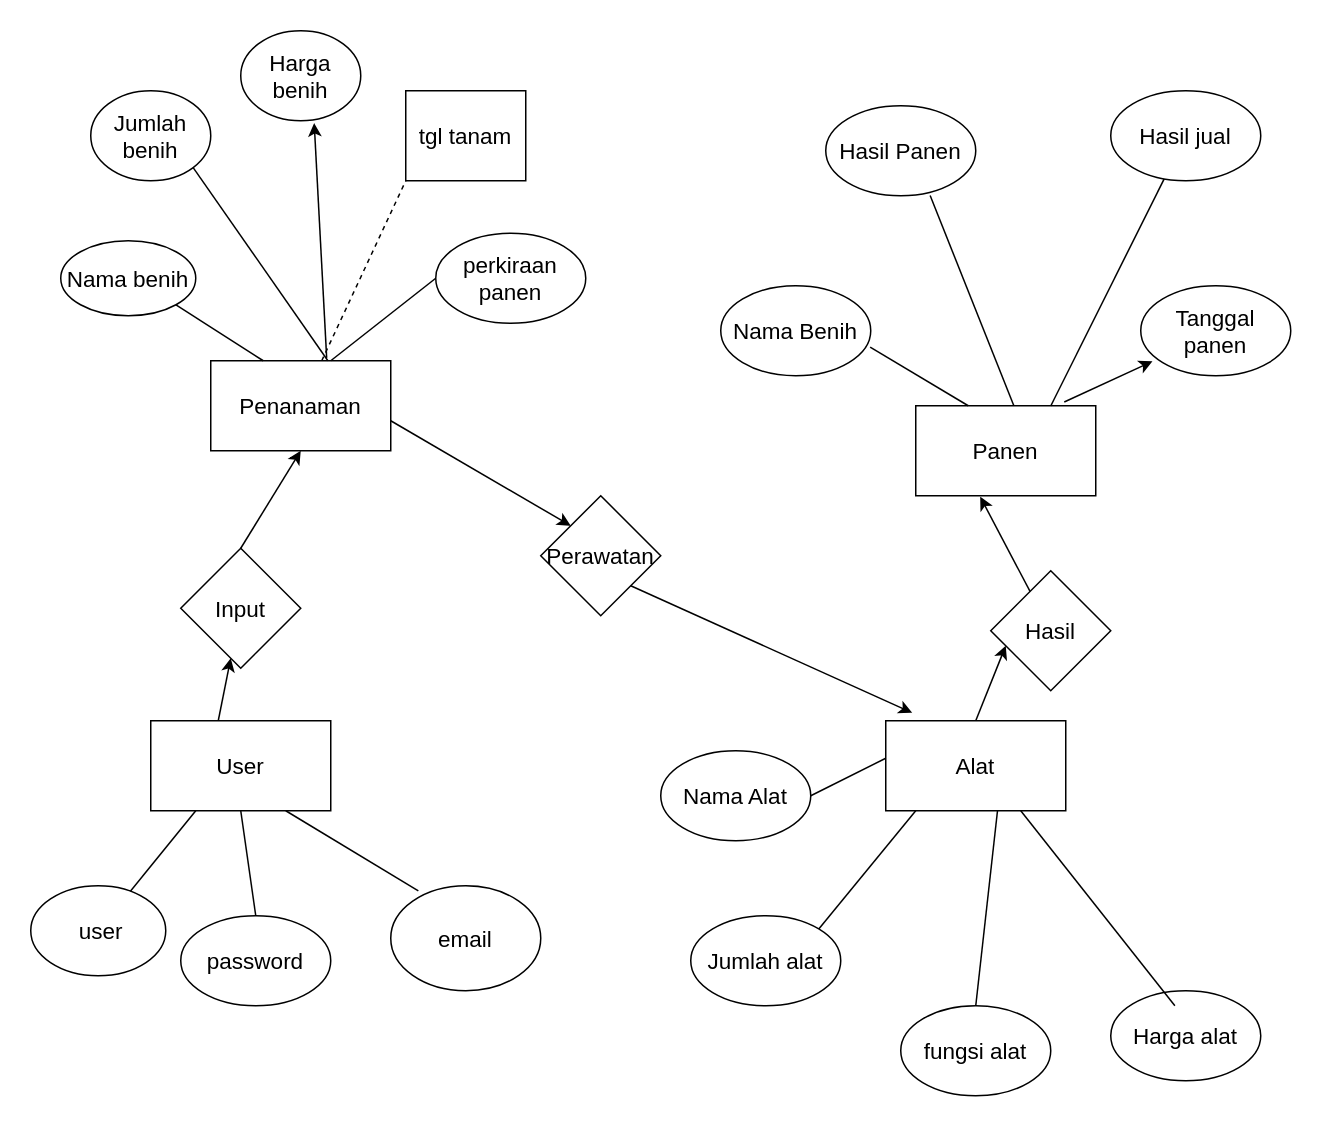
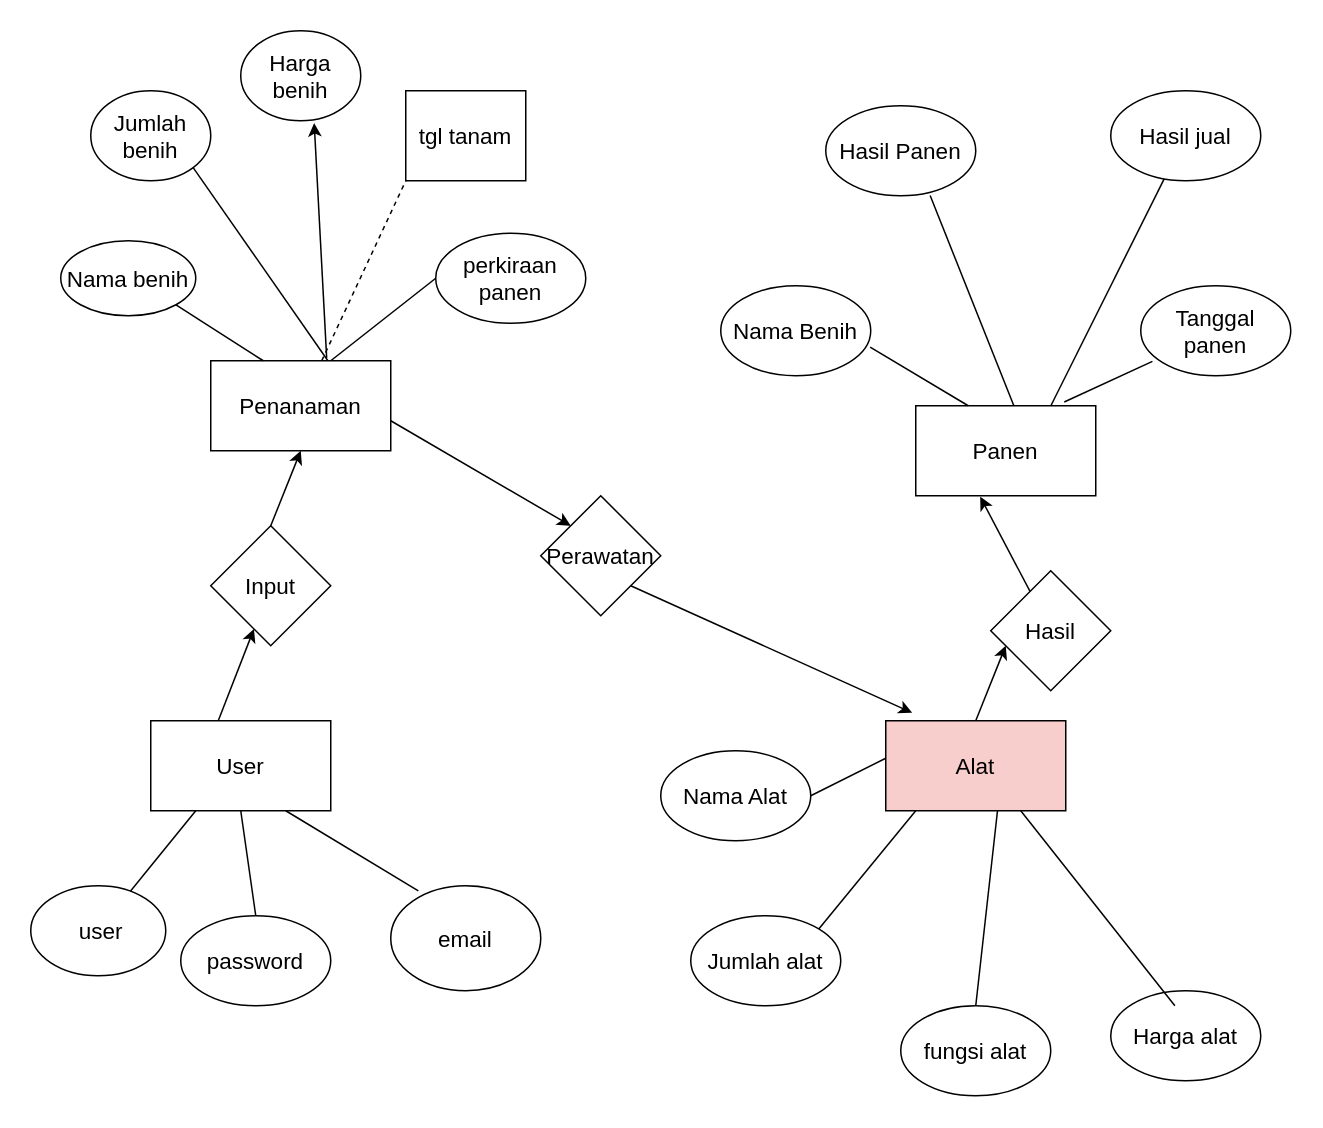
edge "Panen" -> "Tanggal panen": arrowhead classic -> none
node "Input": moved (241, 608) -> (271, 586)
node "Alat": fillcolor #ffffff -> #f8cecc
